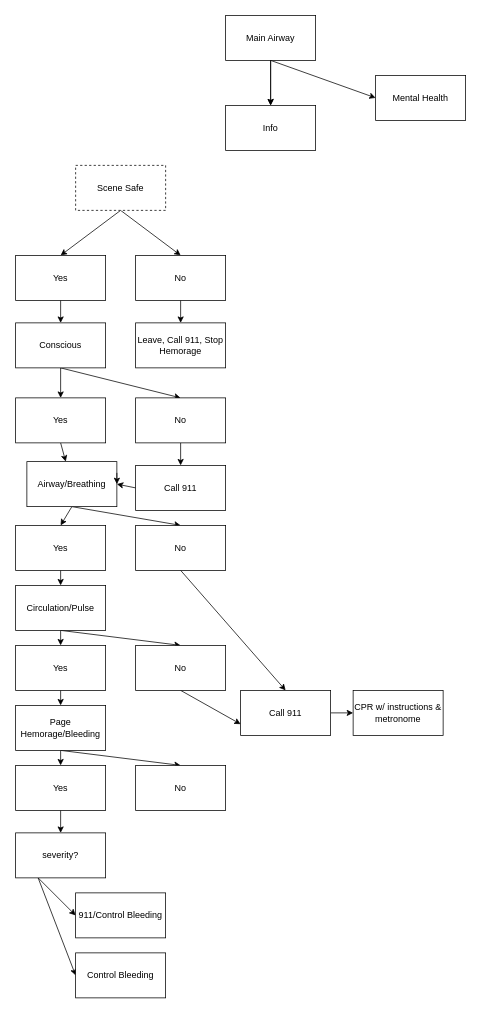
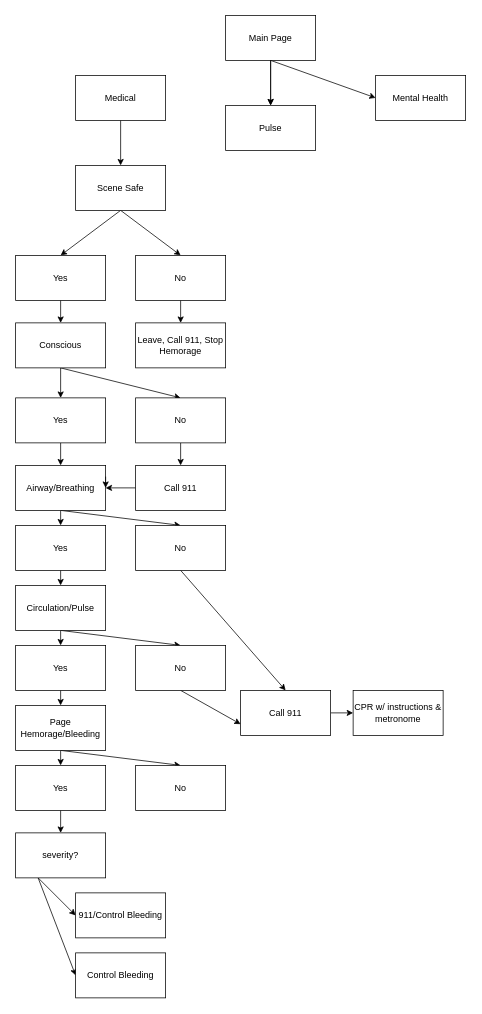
node "Main Airway": label "Main Airway" -> "Main Page"
node "Medical": added
node "Info": label "Info" -> "Pulse"
edge "Medical" -> "Scene Safe": added
node "Scene Safe": style dashed -> solid
node "Airway/Breathing": moved (72, 484) -> (60, 488)
